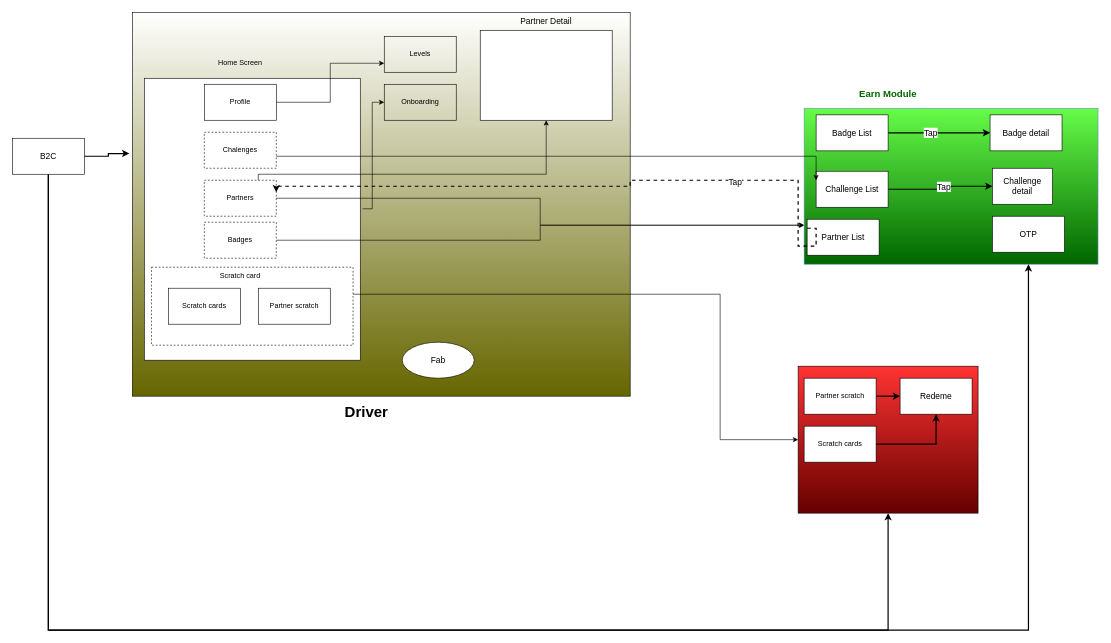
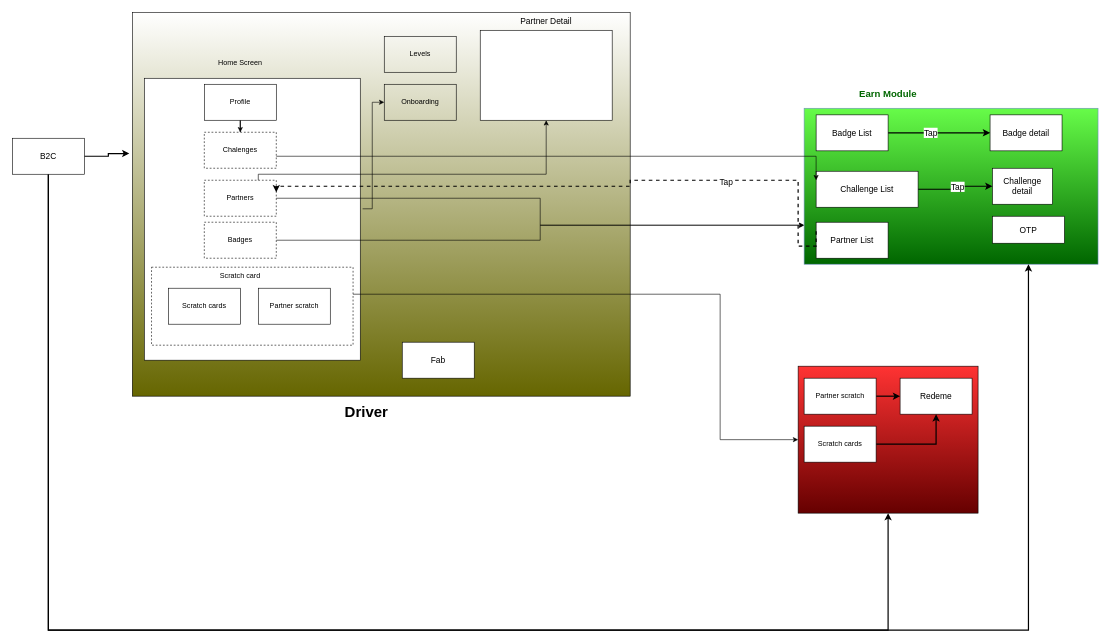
edge "Profile" -> "Levels": now "Profile" -> "Chalenges"
node "Challenge List": size 72x36 -> 102x36
node "OTP": size 72x36 -> 72x27
node "Partner List": moved (843, 237) -> (852, 240)
node "Fab": shape ellipse -> rectangle
